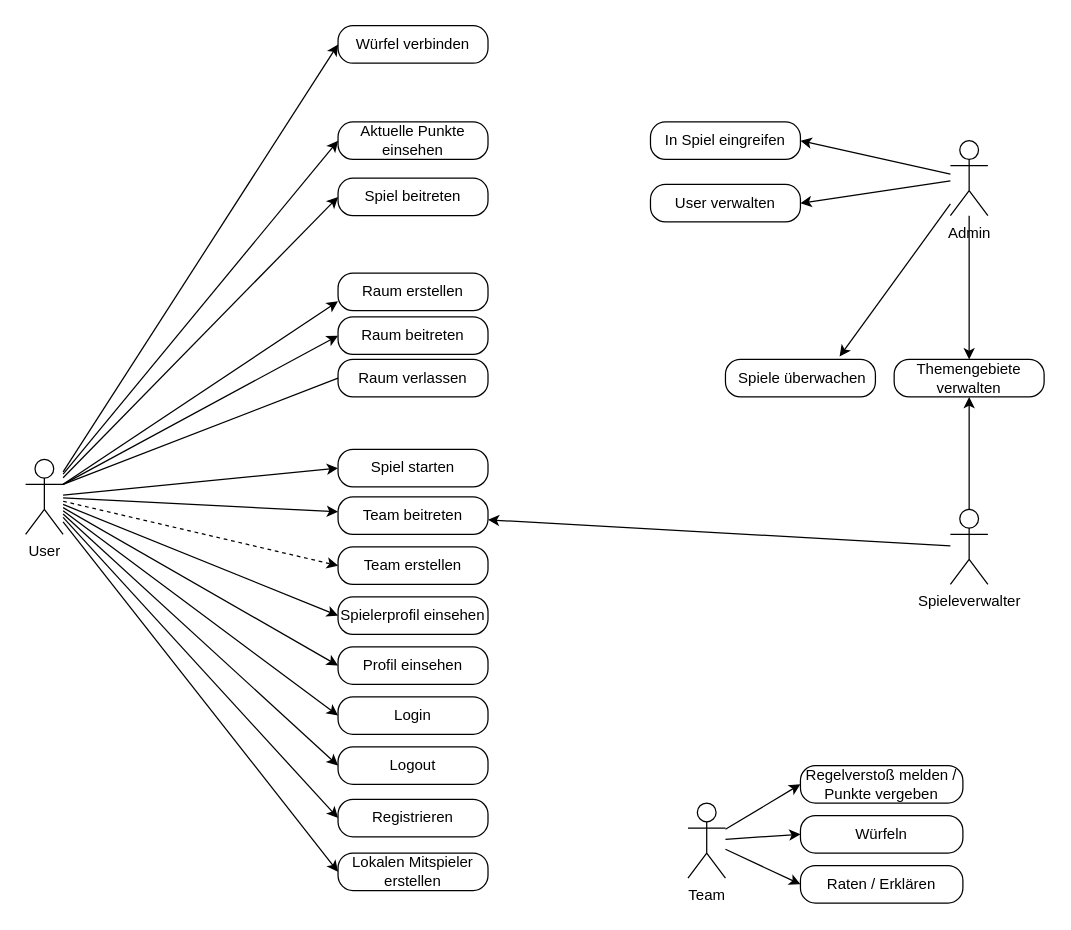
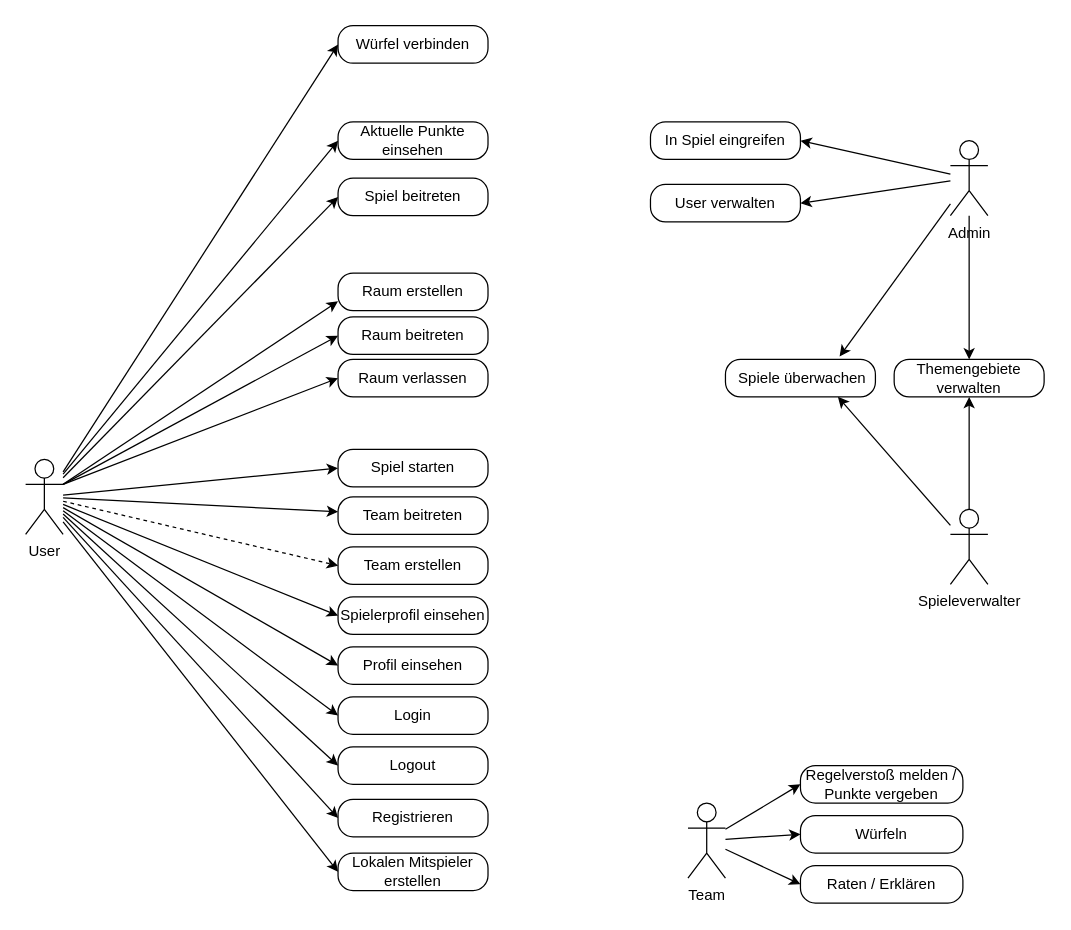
edge "Raum verlassen" -- "User": arrowhead none -> classic
edge "Spieleverwalter" -> "Team beitreten": now "Spieleverwalter" -> "Spiele überwachen"
